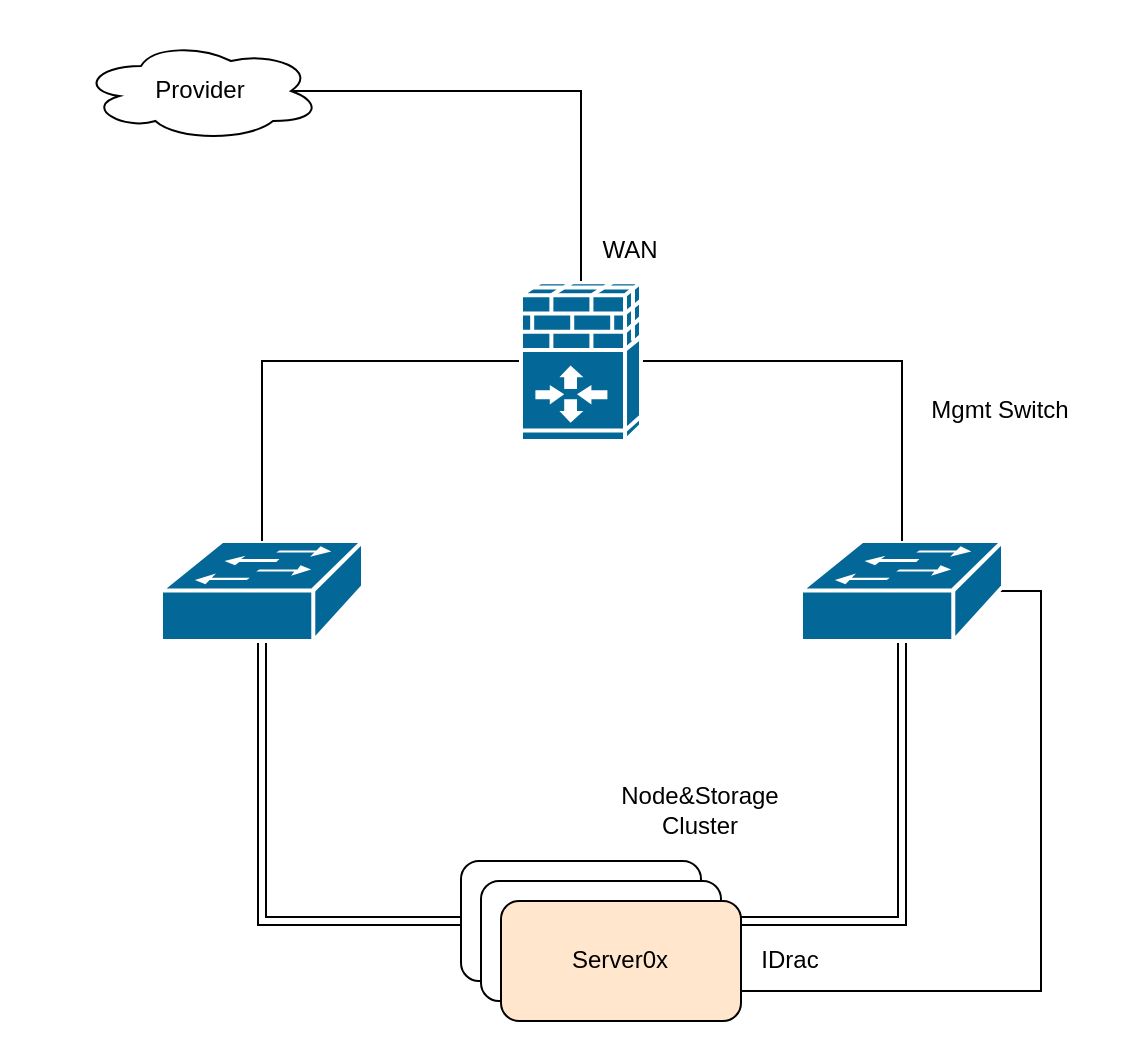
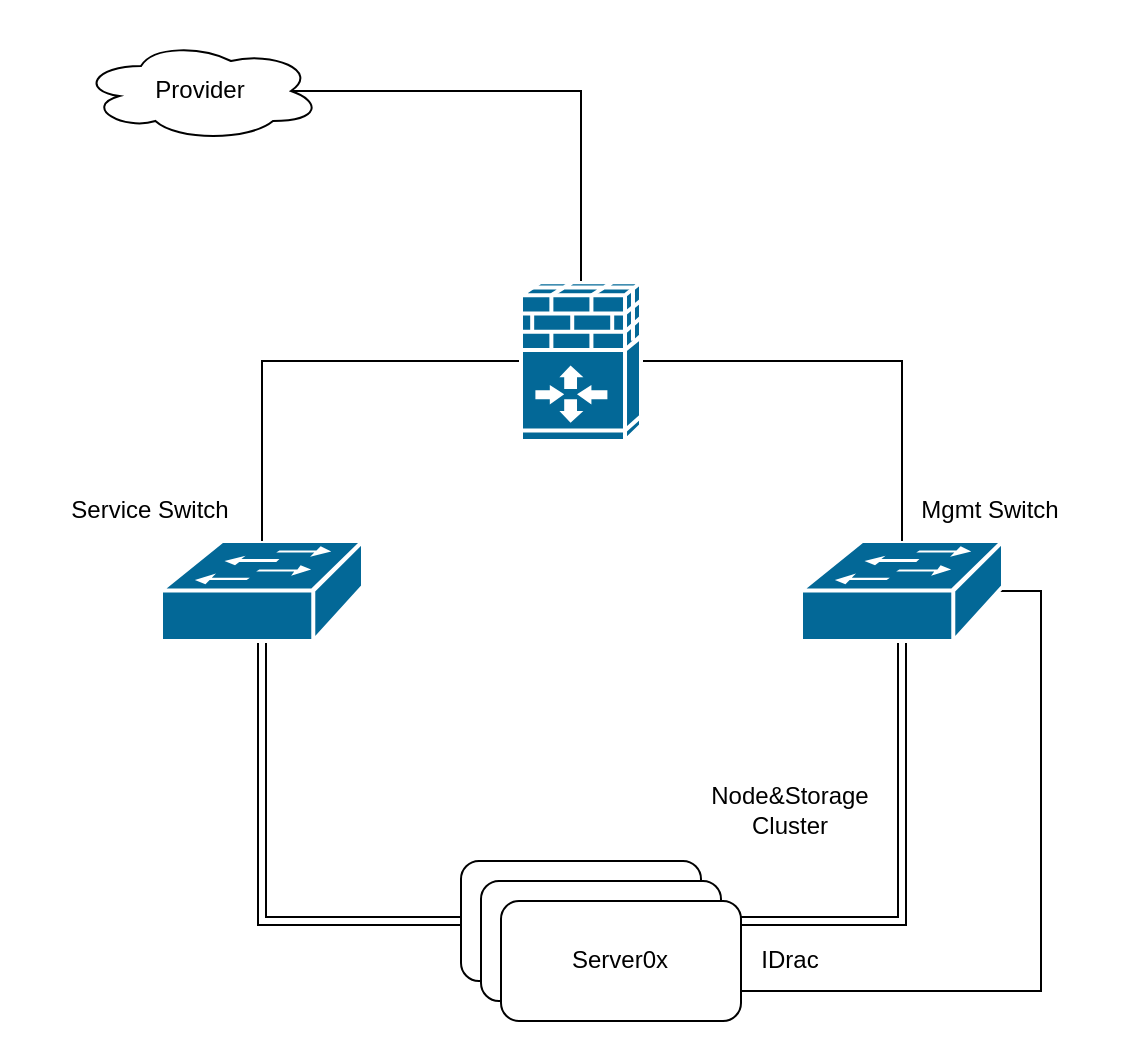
node "WAN": removed
node "Mgmt Switch": moved (1001, 411) -> (991, 511)
node "Service Switch": added
node "Node&Storage Cluster": moved (701, 811) -> (791, 811)
node "Server0x": fillcolor #ffe6cc -> #ffffff
